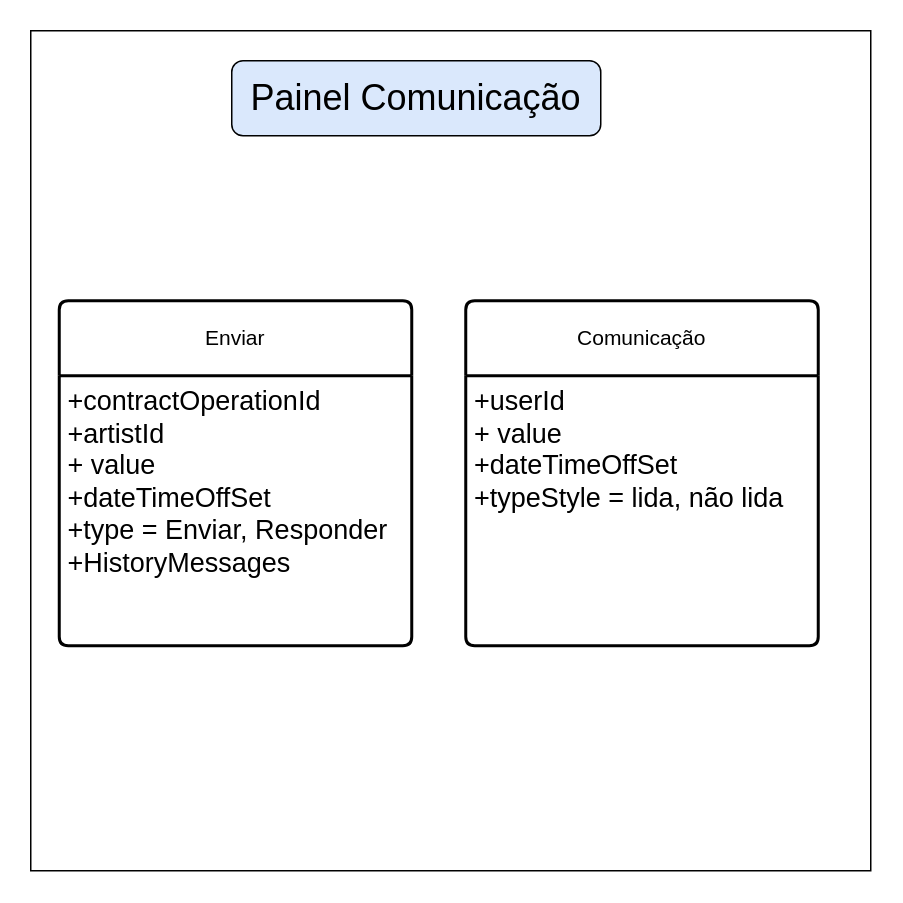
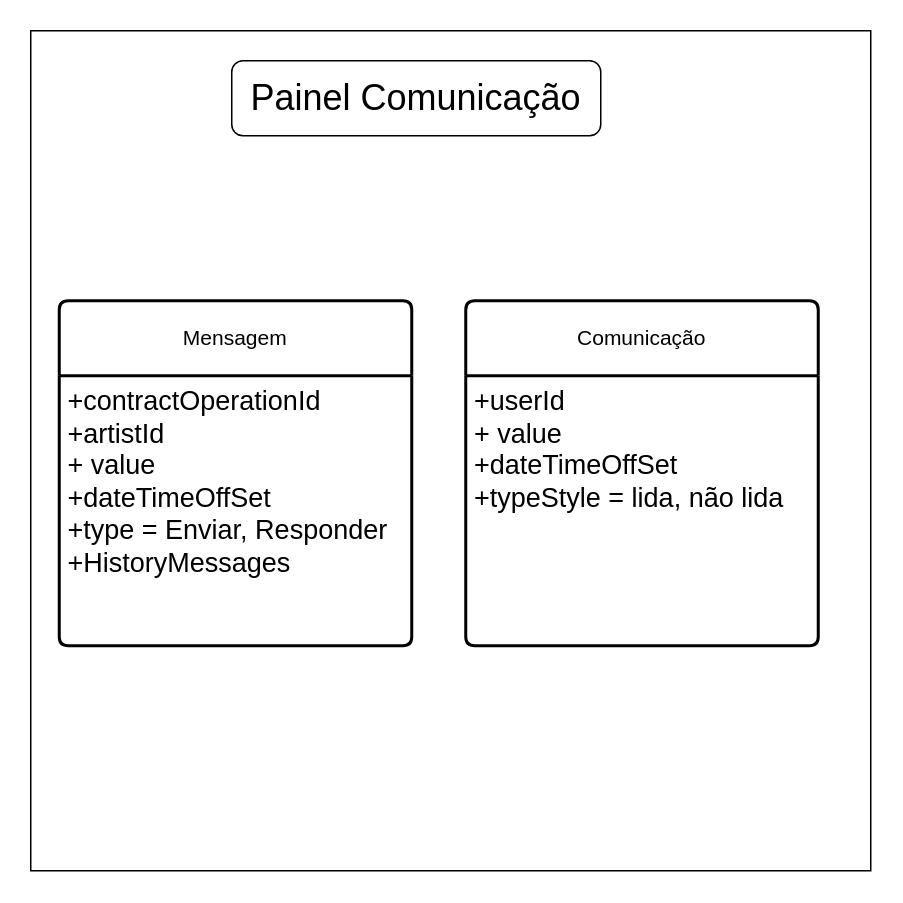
node "Painel Comunicação": fillcolor #dae8fc -> #ffffff
node "Enviar": label "Enviar" -> "Mensagem"
